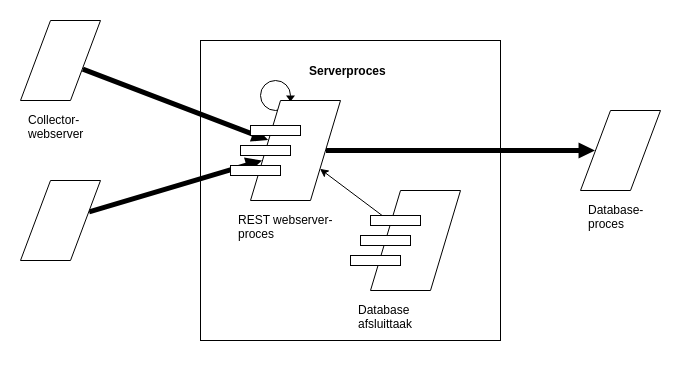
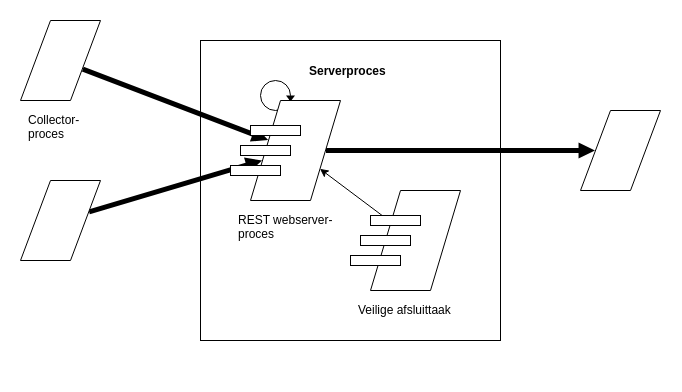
node "Collector-webserver": label "Collector-webserver" -> "Collector-proces"
node "Database-proces": removed
node "Database afsluittaak": label "Database afsluittaak" -> "Veilige afsluittaak"
